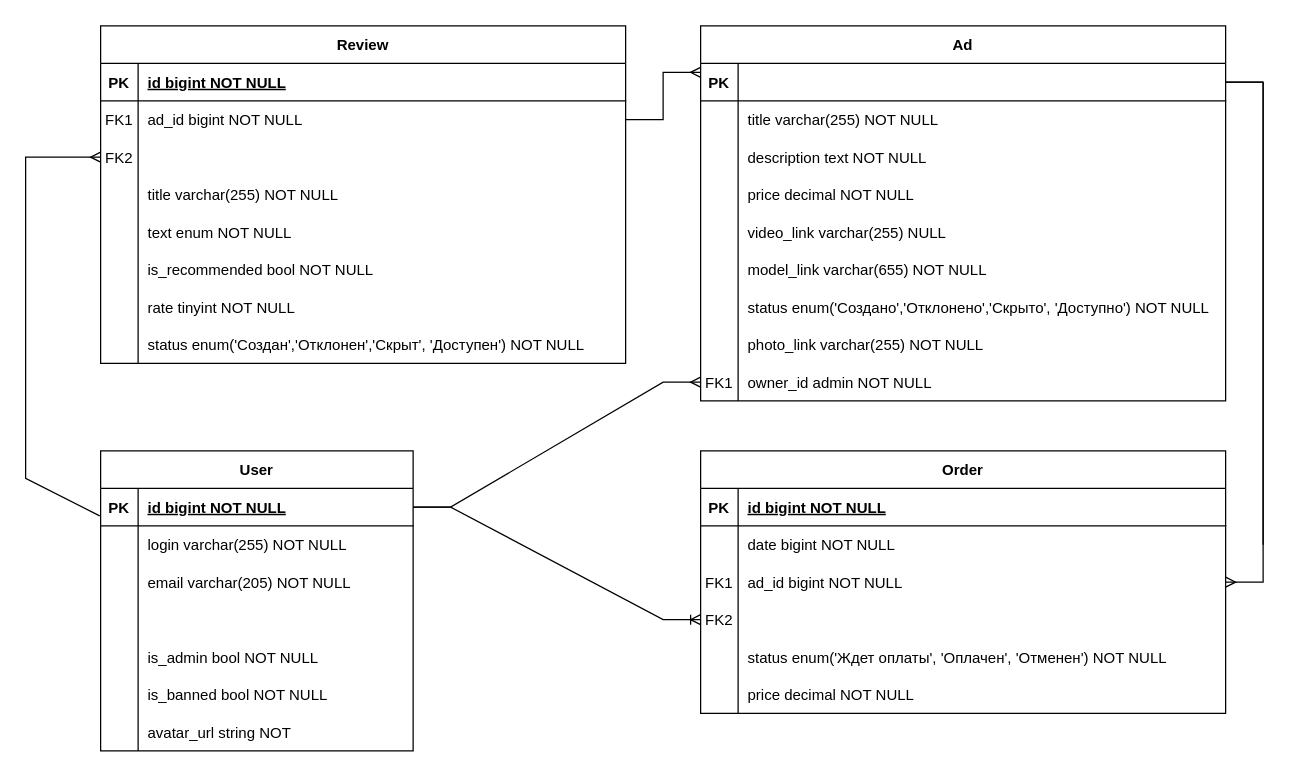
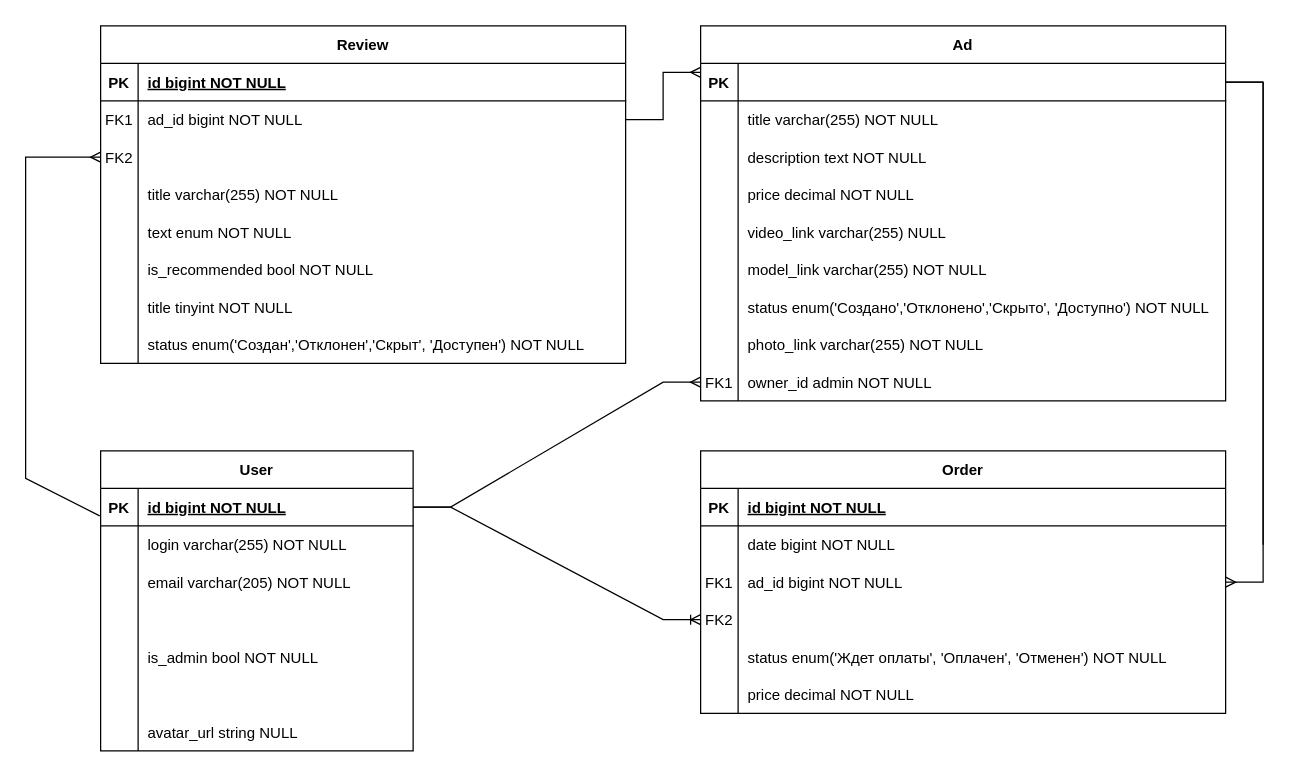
node "model_link varchar(655) NOT NULL": label "model_link varchar(655) NOT NULL" -> "model_link varchar(255) NOT NULL"
node "rate tinyint NOT NULL": label "rate tinyint NOT NULL" -> "title tinyint NOT NULL"
node "is_banned bool NOT NULL": removed
node "avatar_url string NOT": label "avatar_url string NOT" -> "avatar_url string NULL"
